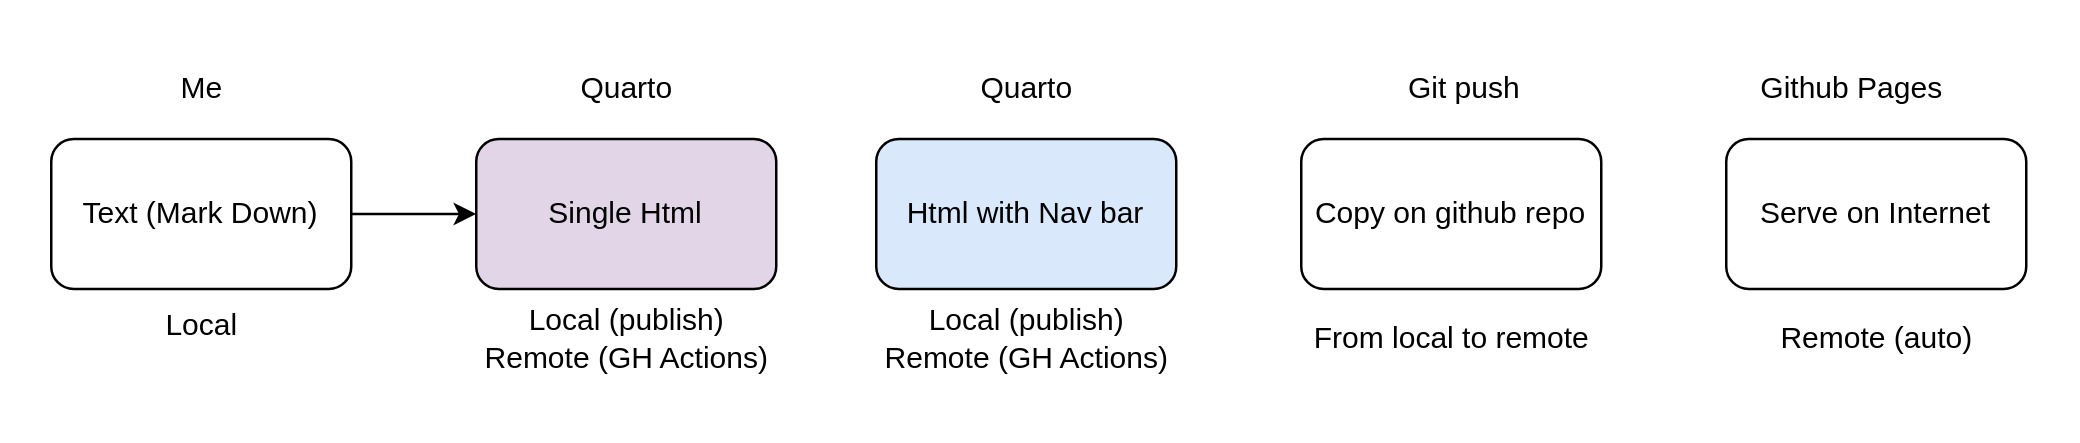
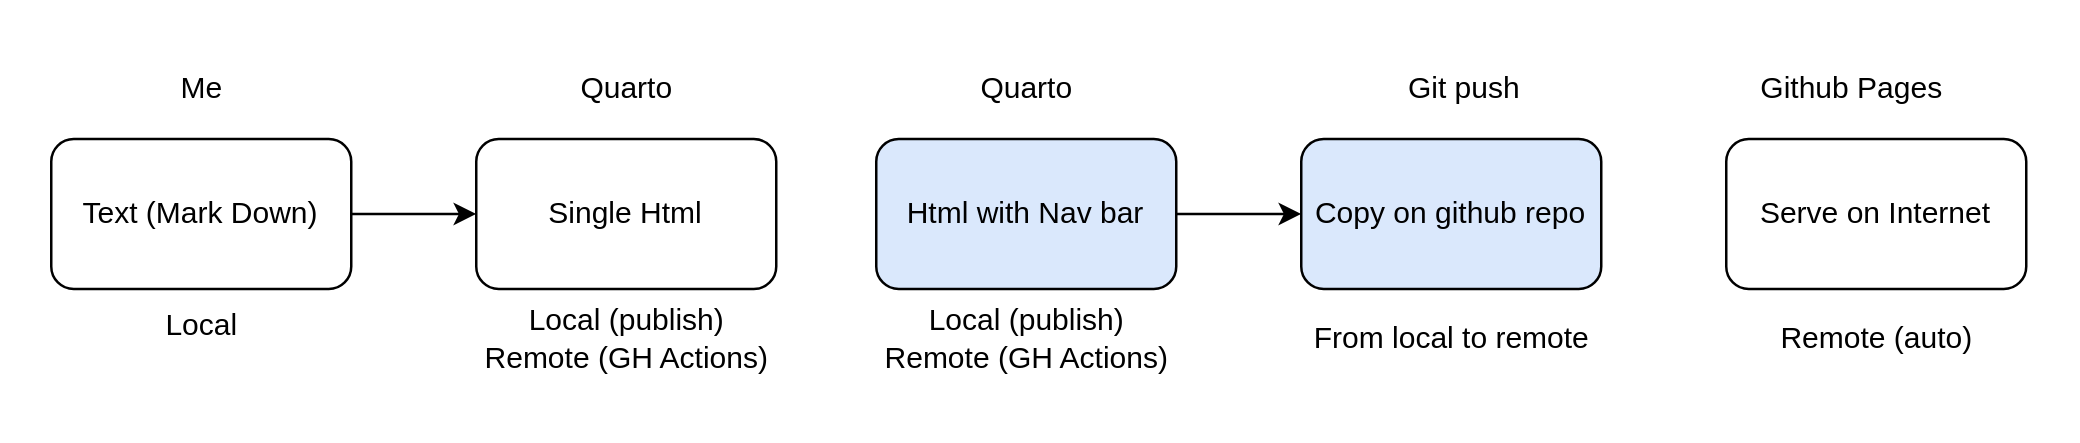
node "Single Html": fillcolor #e1d5e7 -> #ffffff
edge "Html with Nav bar" -> "Copy on github repo": added
node "Copy on github repo": fillcolor #ffffff -> #dae8fc
